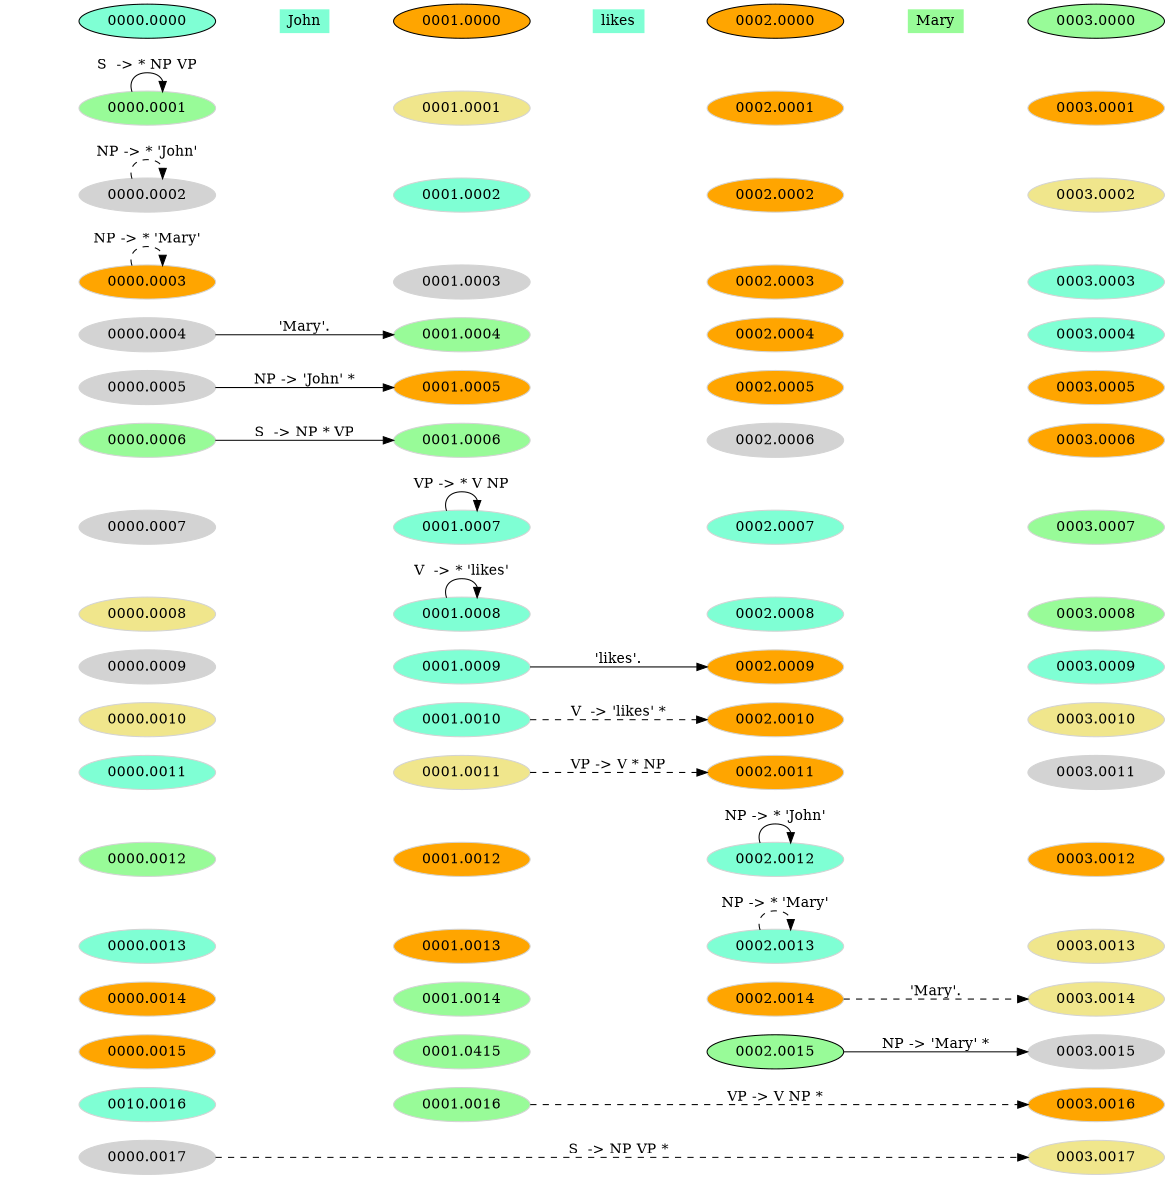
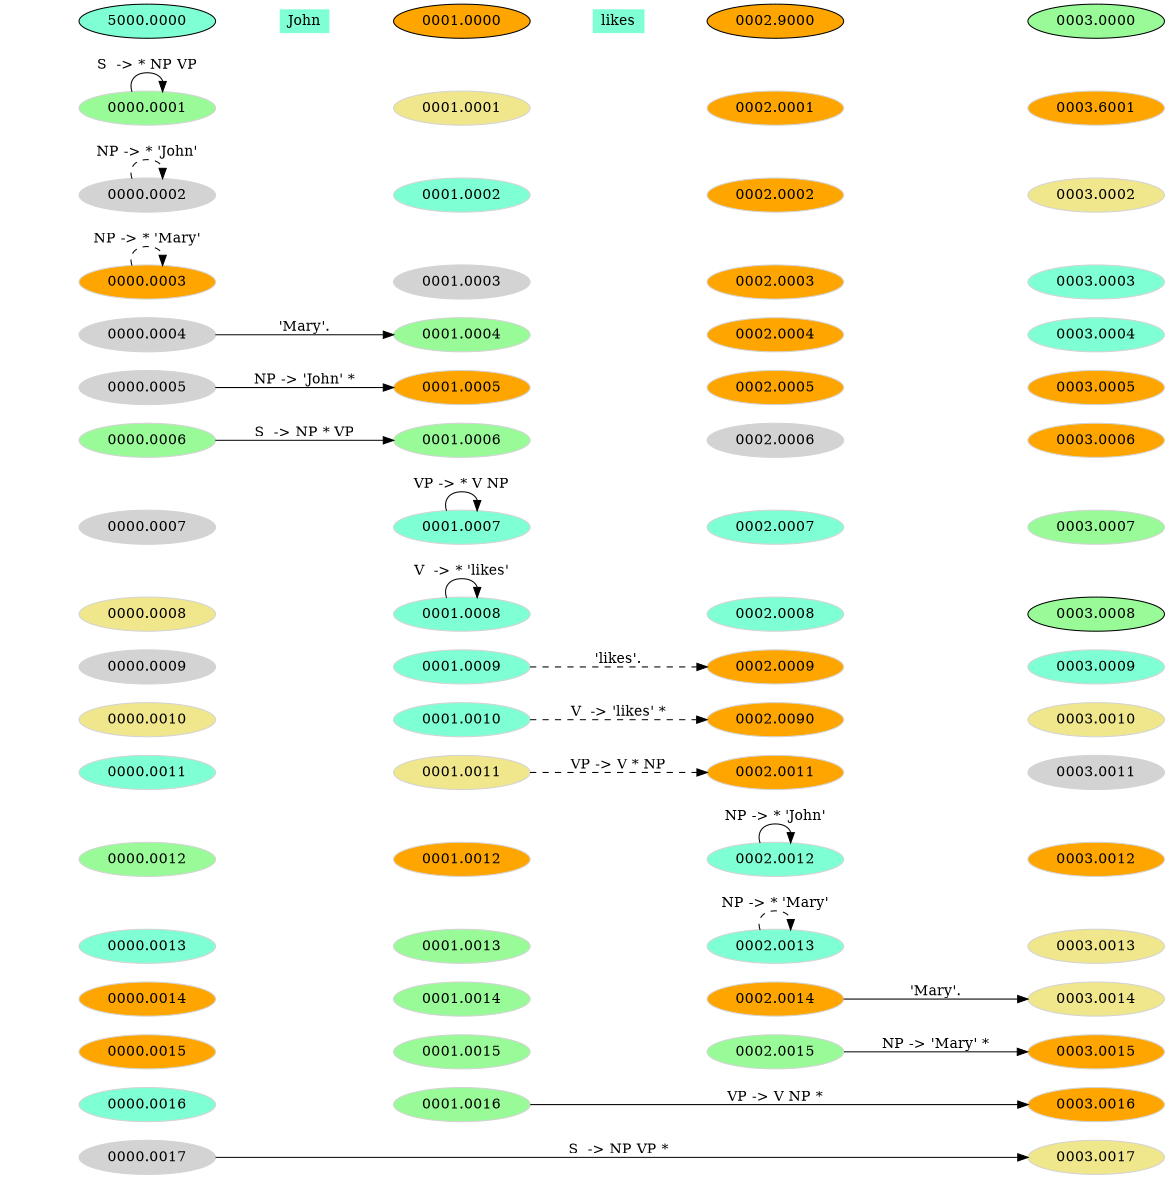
node "0000.0000": label "0000.0000" -> "5000.0000"
node "0002.0000": label "0002.0000" -> "0002.9000"
node "Mary": removed
node "0003.0001": label "0003.0001" -> "0003.6001"
node "0003.0008": color lightgray -> black
edge "0001.0009" -> "0002.0009": style solid -> dashed
node "0002.0010": label "0002.0010" -> "0002.0090"
node "0001.0013": fillcolor orange -> palegreen
edge "0002.0014" -> "0003.0014": style dashed -> solid
node "0001.0415": label "0001.0415" -> "0001.0015"
node "0002.0015": color black -> lightgray
node "0003.0015": fillcolor lightgrey -> orange
node "0010.0016": label "0010.0016" -> "0000.0016"
edge "0001.0016" -> "0003.0016": style dashed -> solid
edge "0000.0017" -> "0003.0017": style dashed -> solid
